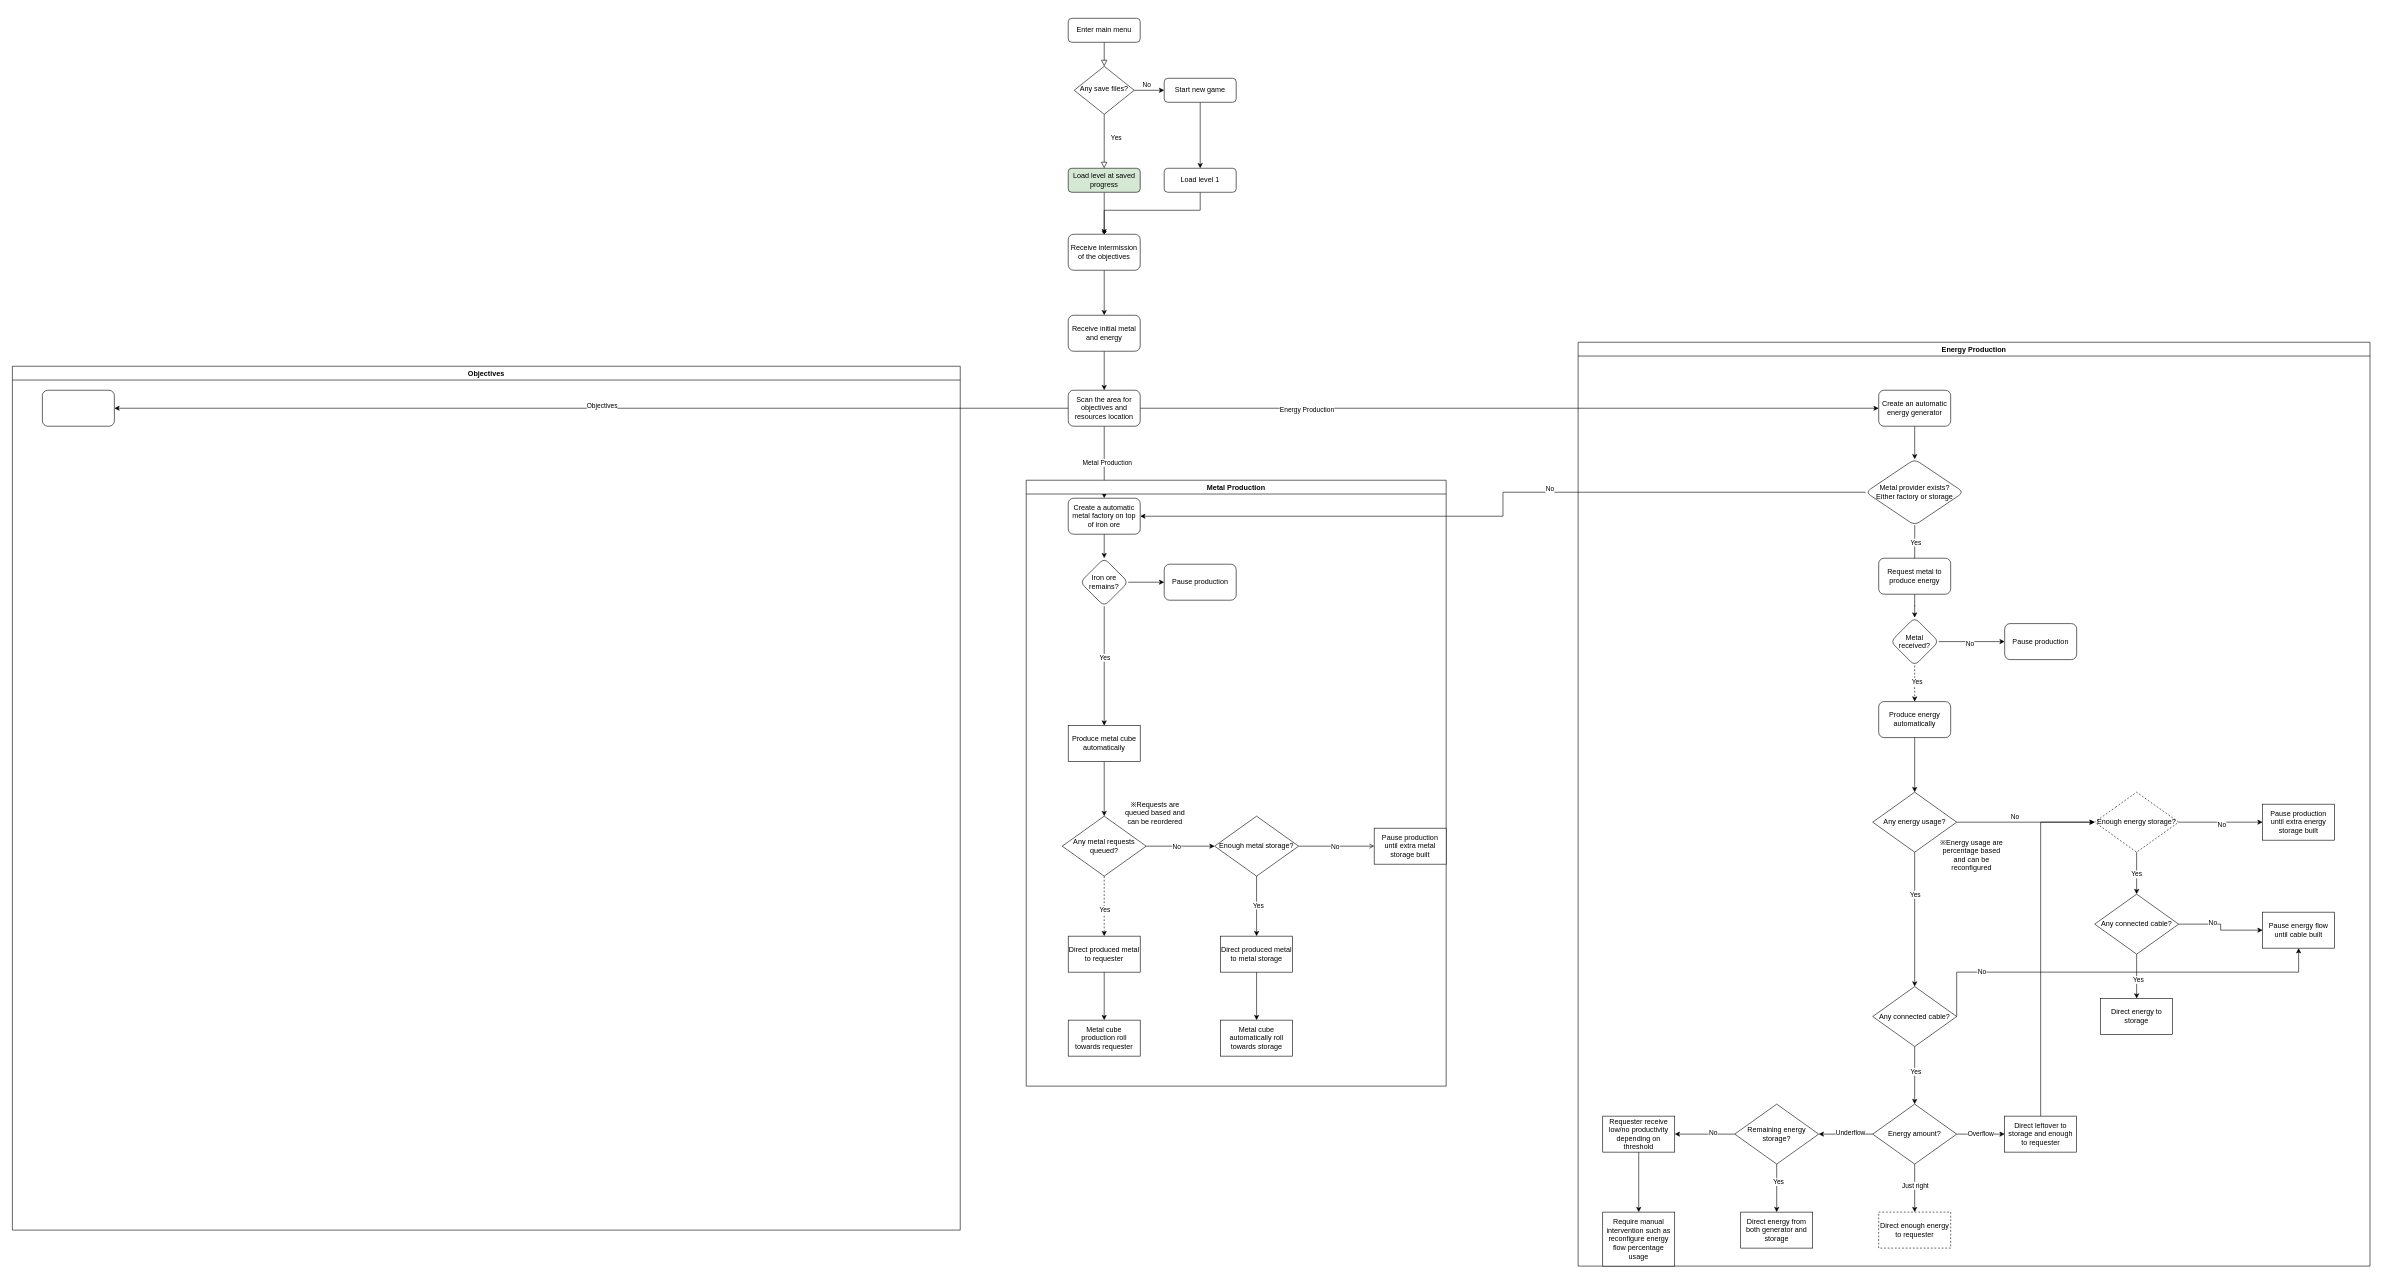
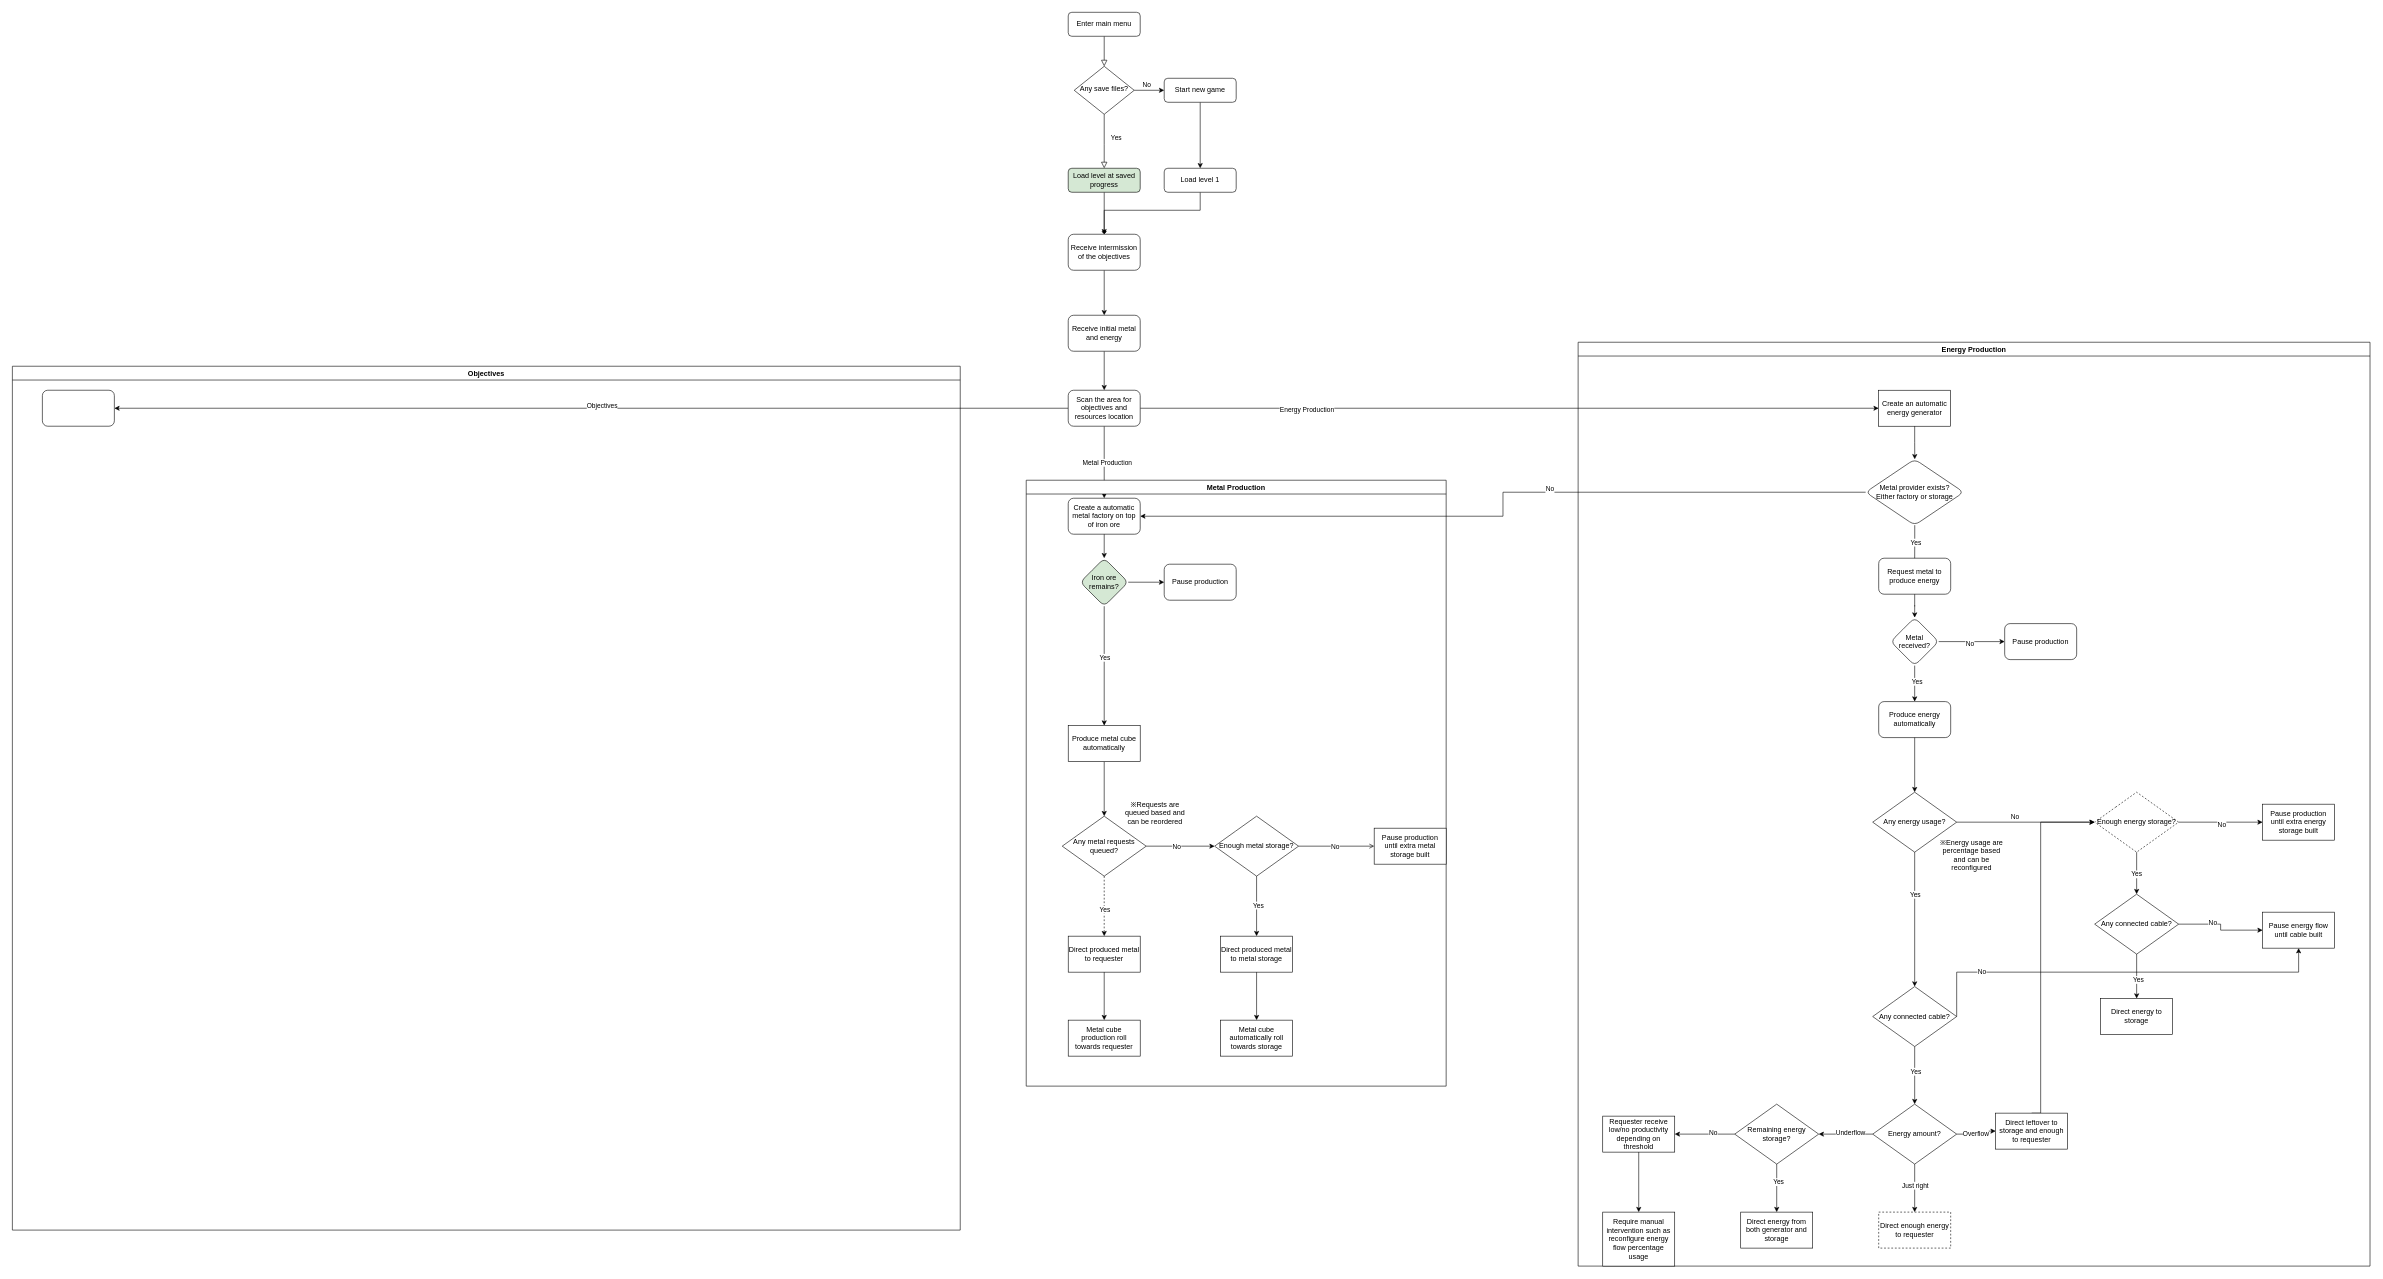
node "Enter main menu": moved (1104, 30) -> (1104, 24)
node "Create an automatic energy generator": shape rounded rectangle -> rectangle
node "Iron ore remains?": fillcolor #ffffff -> #d5e8d4
edge "Metal received?" -> "Produce energy automatically": style dashed -> solid
node "Direct leftover to storage and enough to requester": moved (2041, 1134) -> (2032, 1131)
